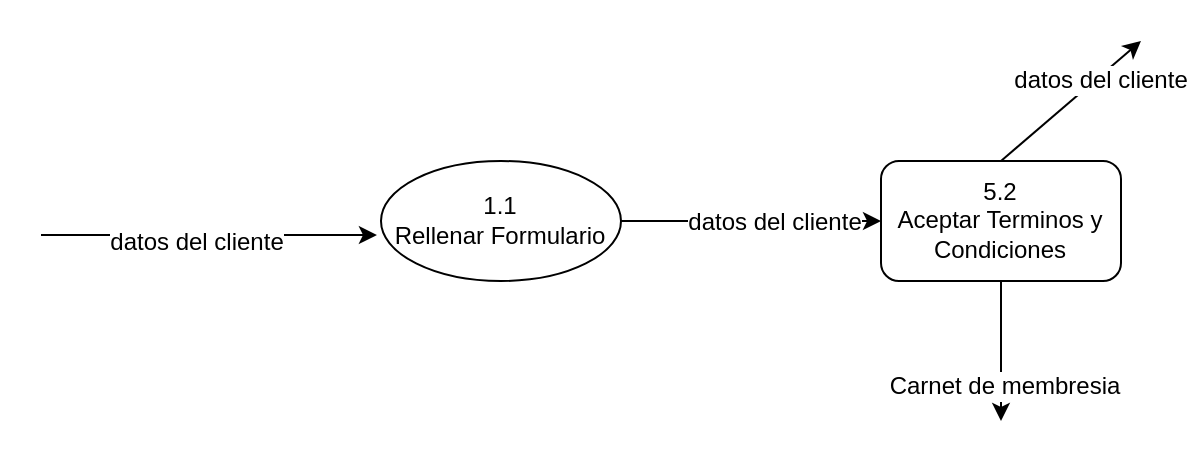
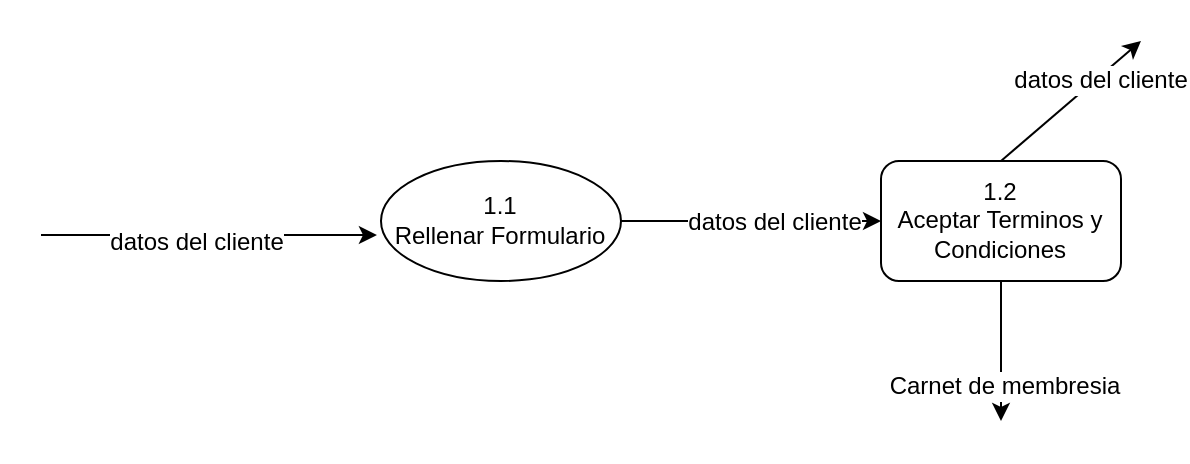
node "5.2 Aceptar Terminos y Condiciones": label "5.2 Aceptar Terminos y Condiciones" -> "1.2 Aceptar Terminos y Condiciones"
